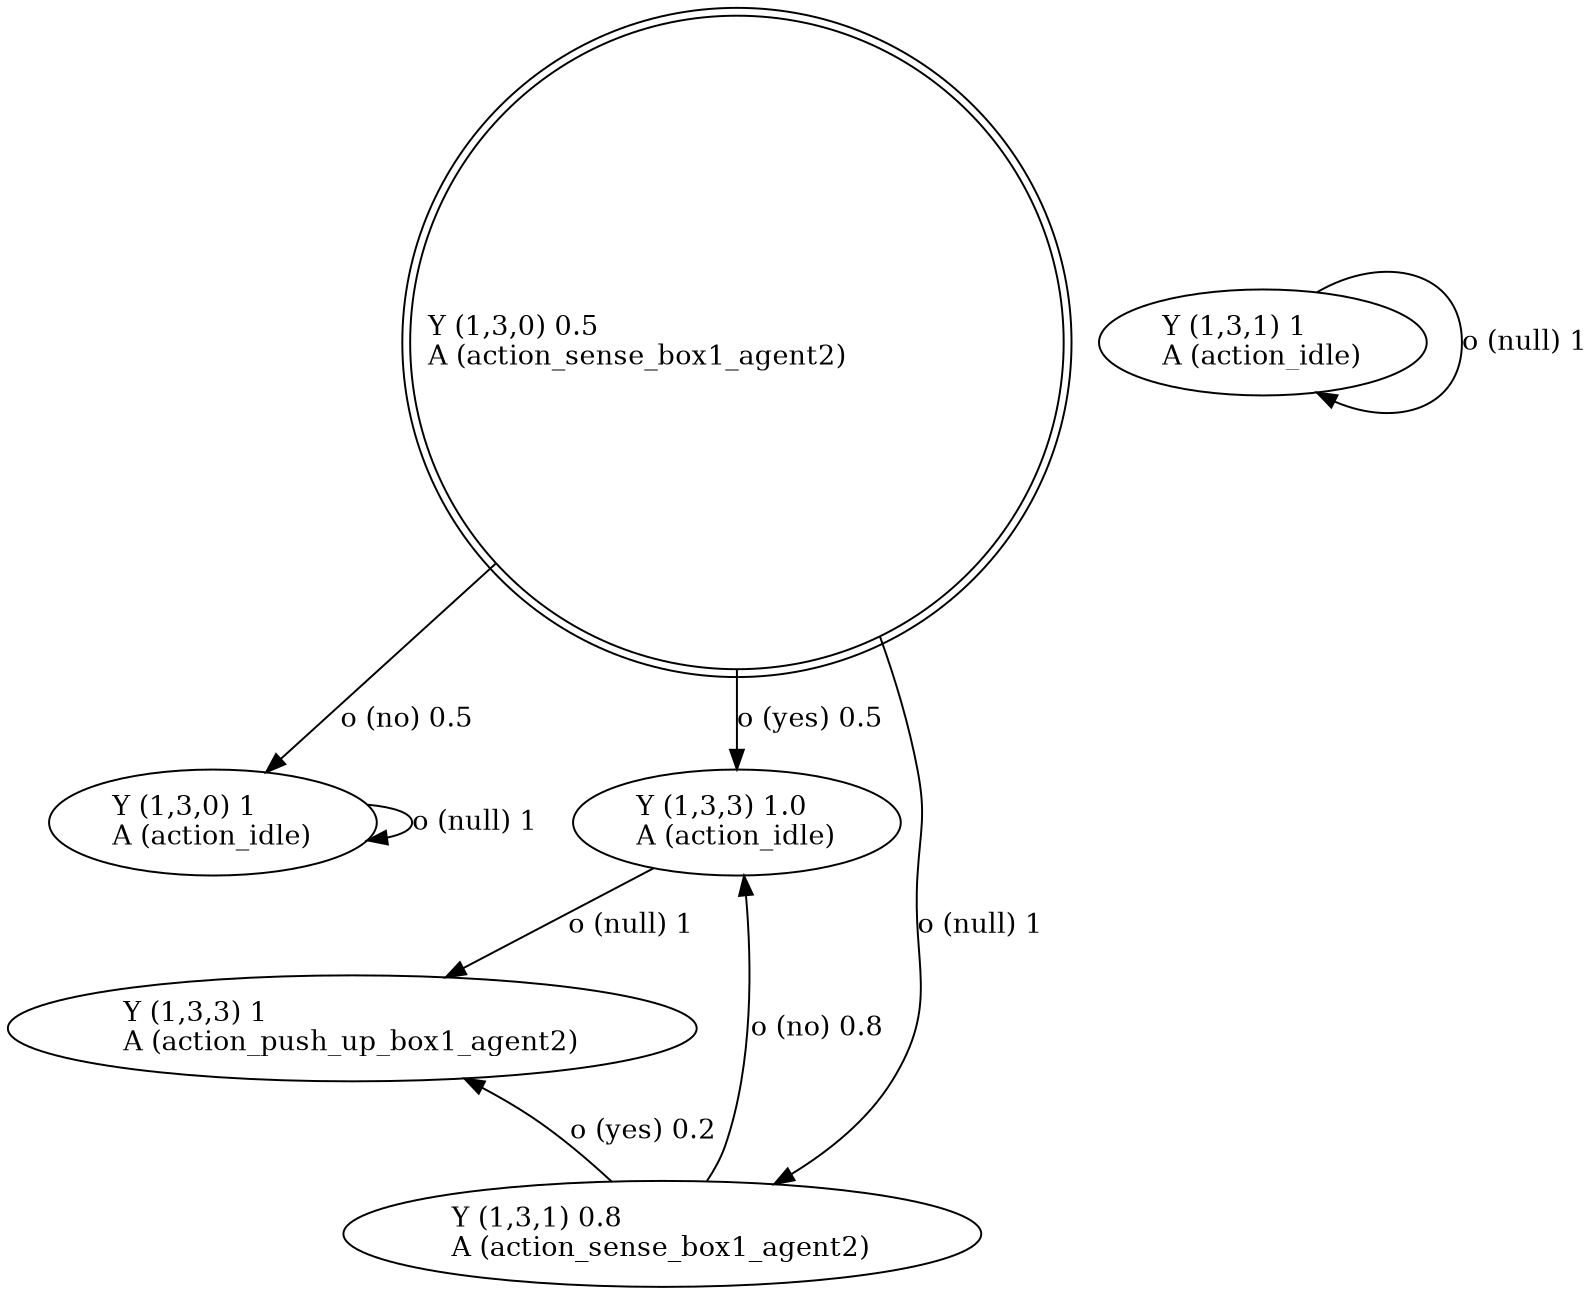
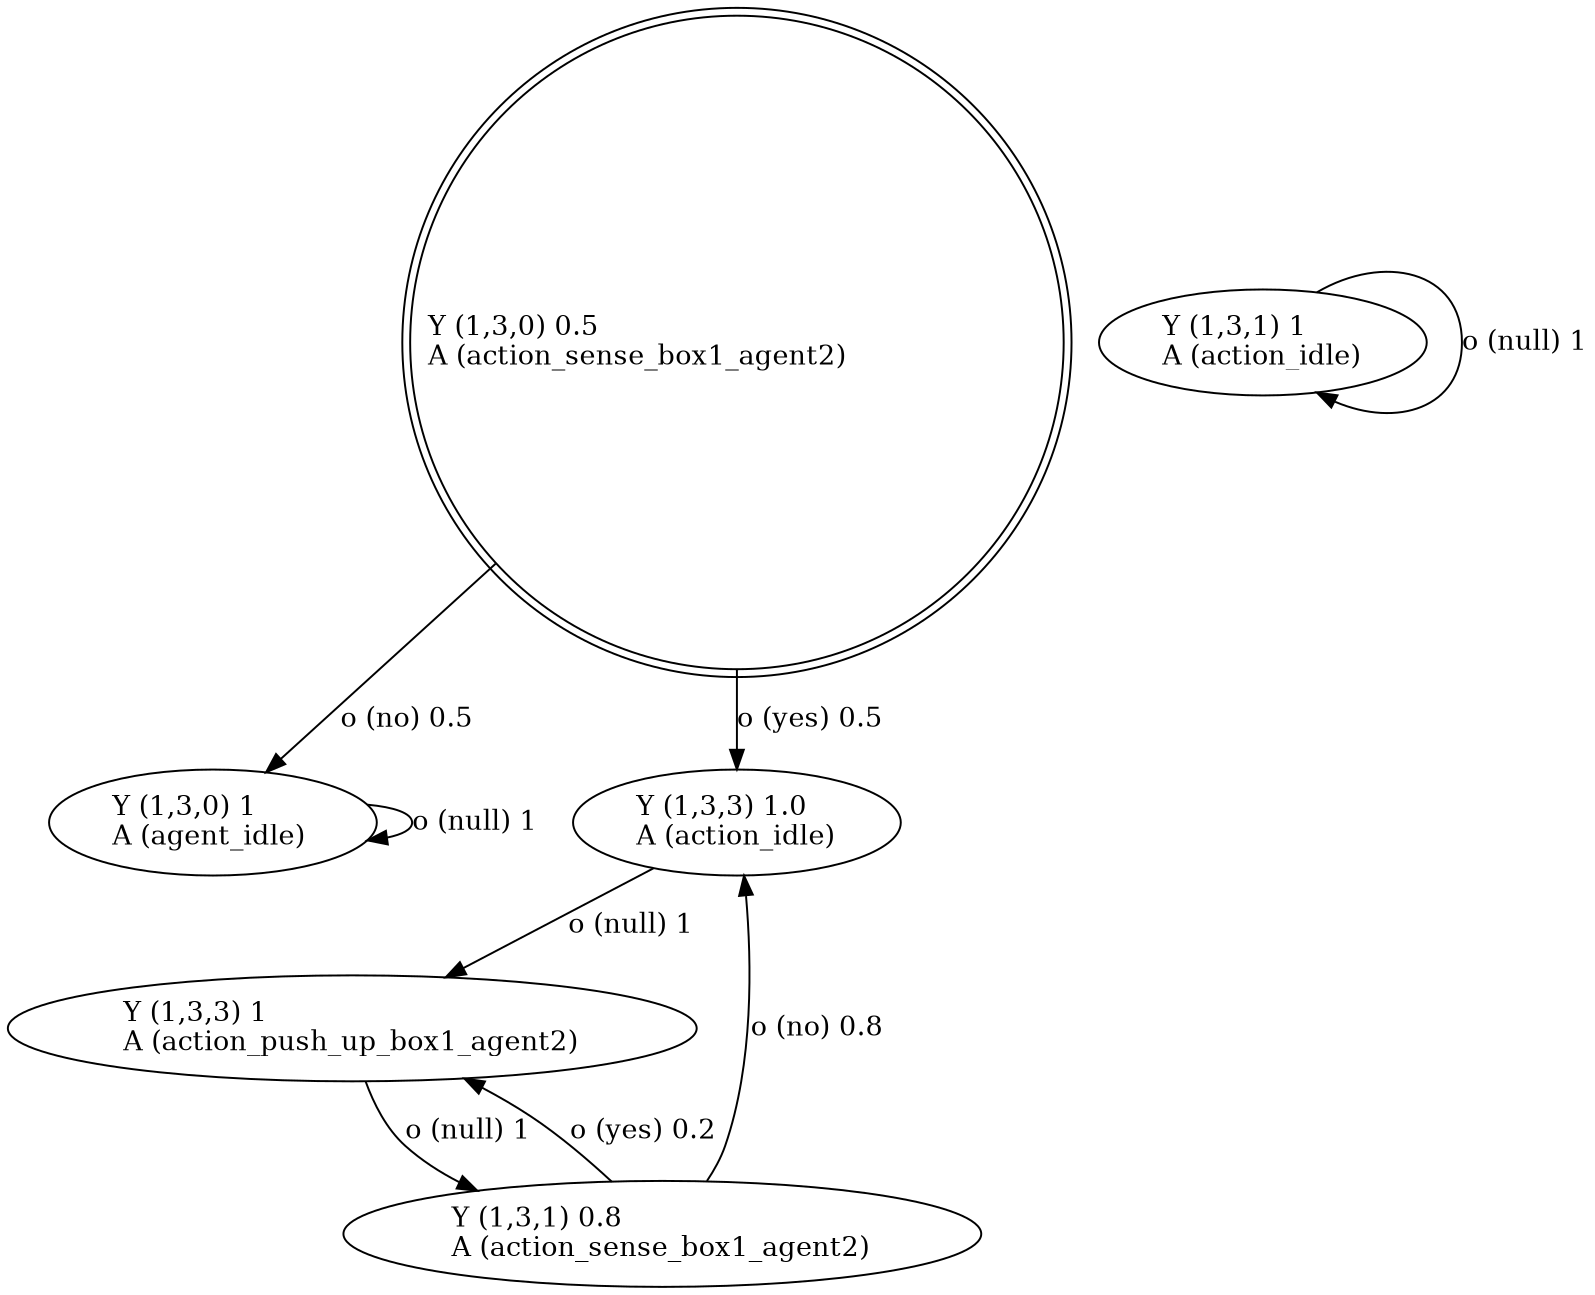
node "Y (1,3,0) 1 A (action_idle)": label "Y (1,3,0) 1 A (action_idle)" -> "Y (1,3,0) 1 A (agent_idle)"
edge "Y (1,3,0) 0.5 A (action_sense_box1_agent2)" -> "Y (1,3,1) 0.8 A (action_sense_box1_agent2)": now "Y (1,3,3) 1 A (action_push_up_box1_agent2)" -> "Y (1,3,1) 0.8 A (action_sense_box1_agent2)"
